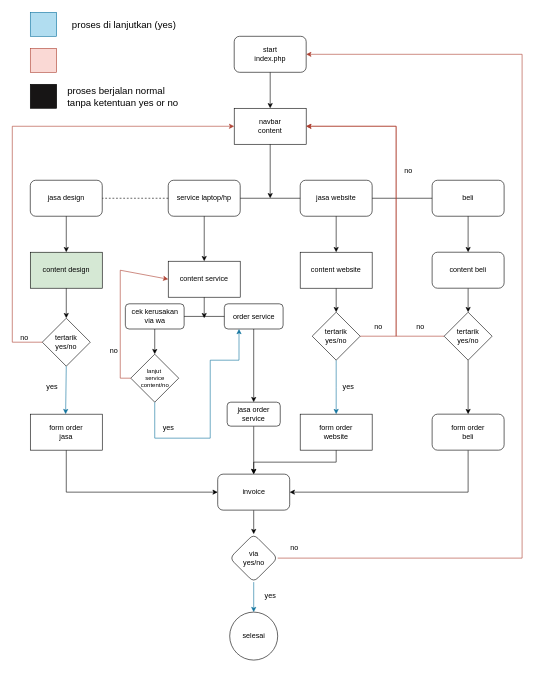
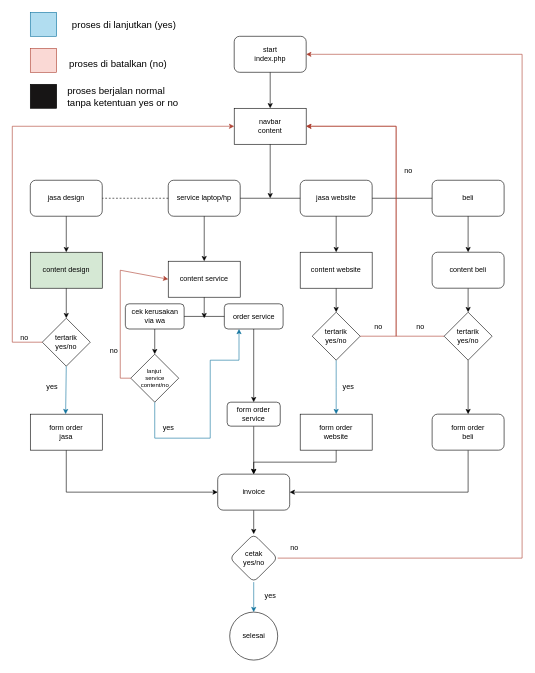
node "proses di batalkan (no)": added
node "jasa order service": label "jasa order service" -> "form order service"
node "via yes/no": label "via yes/no" -> "cetak yes/no"
